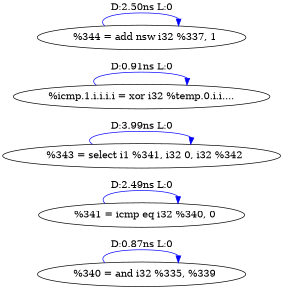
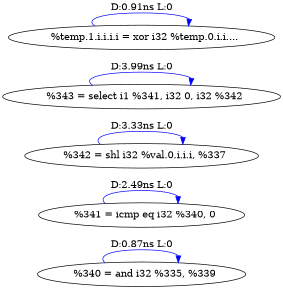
node "%344 = add nsw i32 %337, 1": removed
node "%icmp.1.i.i.i.i = xor i32 %temp.0.i.i....": label "%icmp.1.i.i.i.i = xor i32 %temp.0.i.i...." -> "%temp.1.i.i.i.i = xor i32 %temp.0.i.i...."
node "%342 = shl i32 %val.0.i.i.i, %337": added
